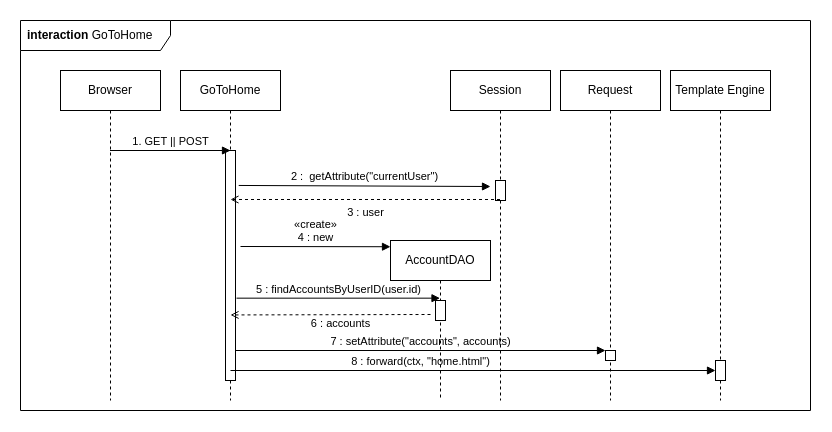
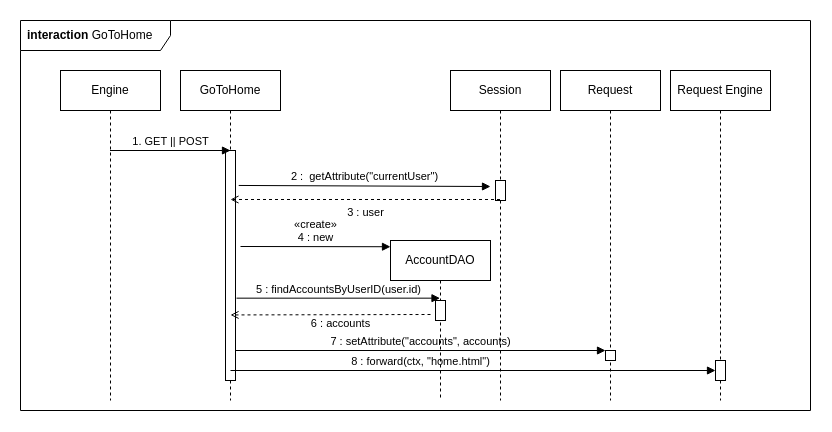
node "Browser": label "Browser" -> "Engine"
node "Template Engine": label "Template Engine" -> "Request Engine"
